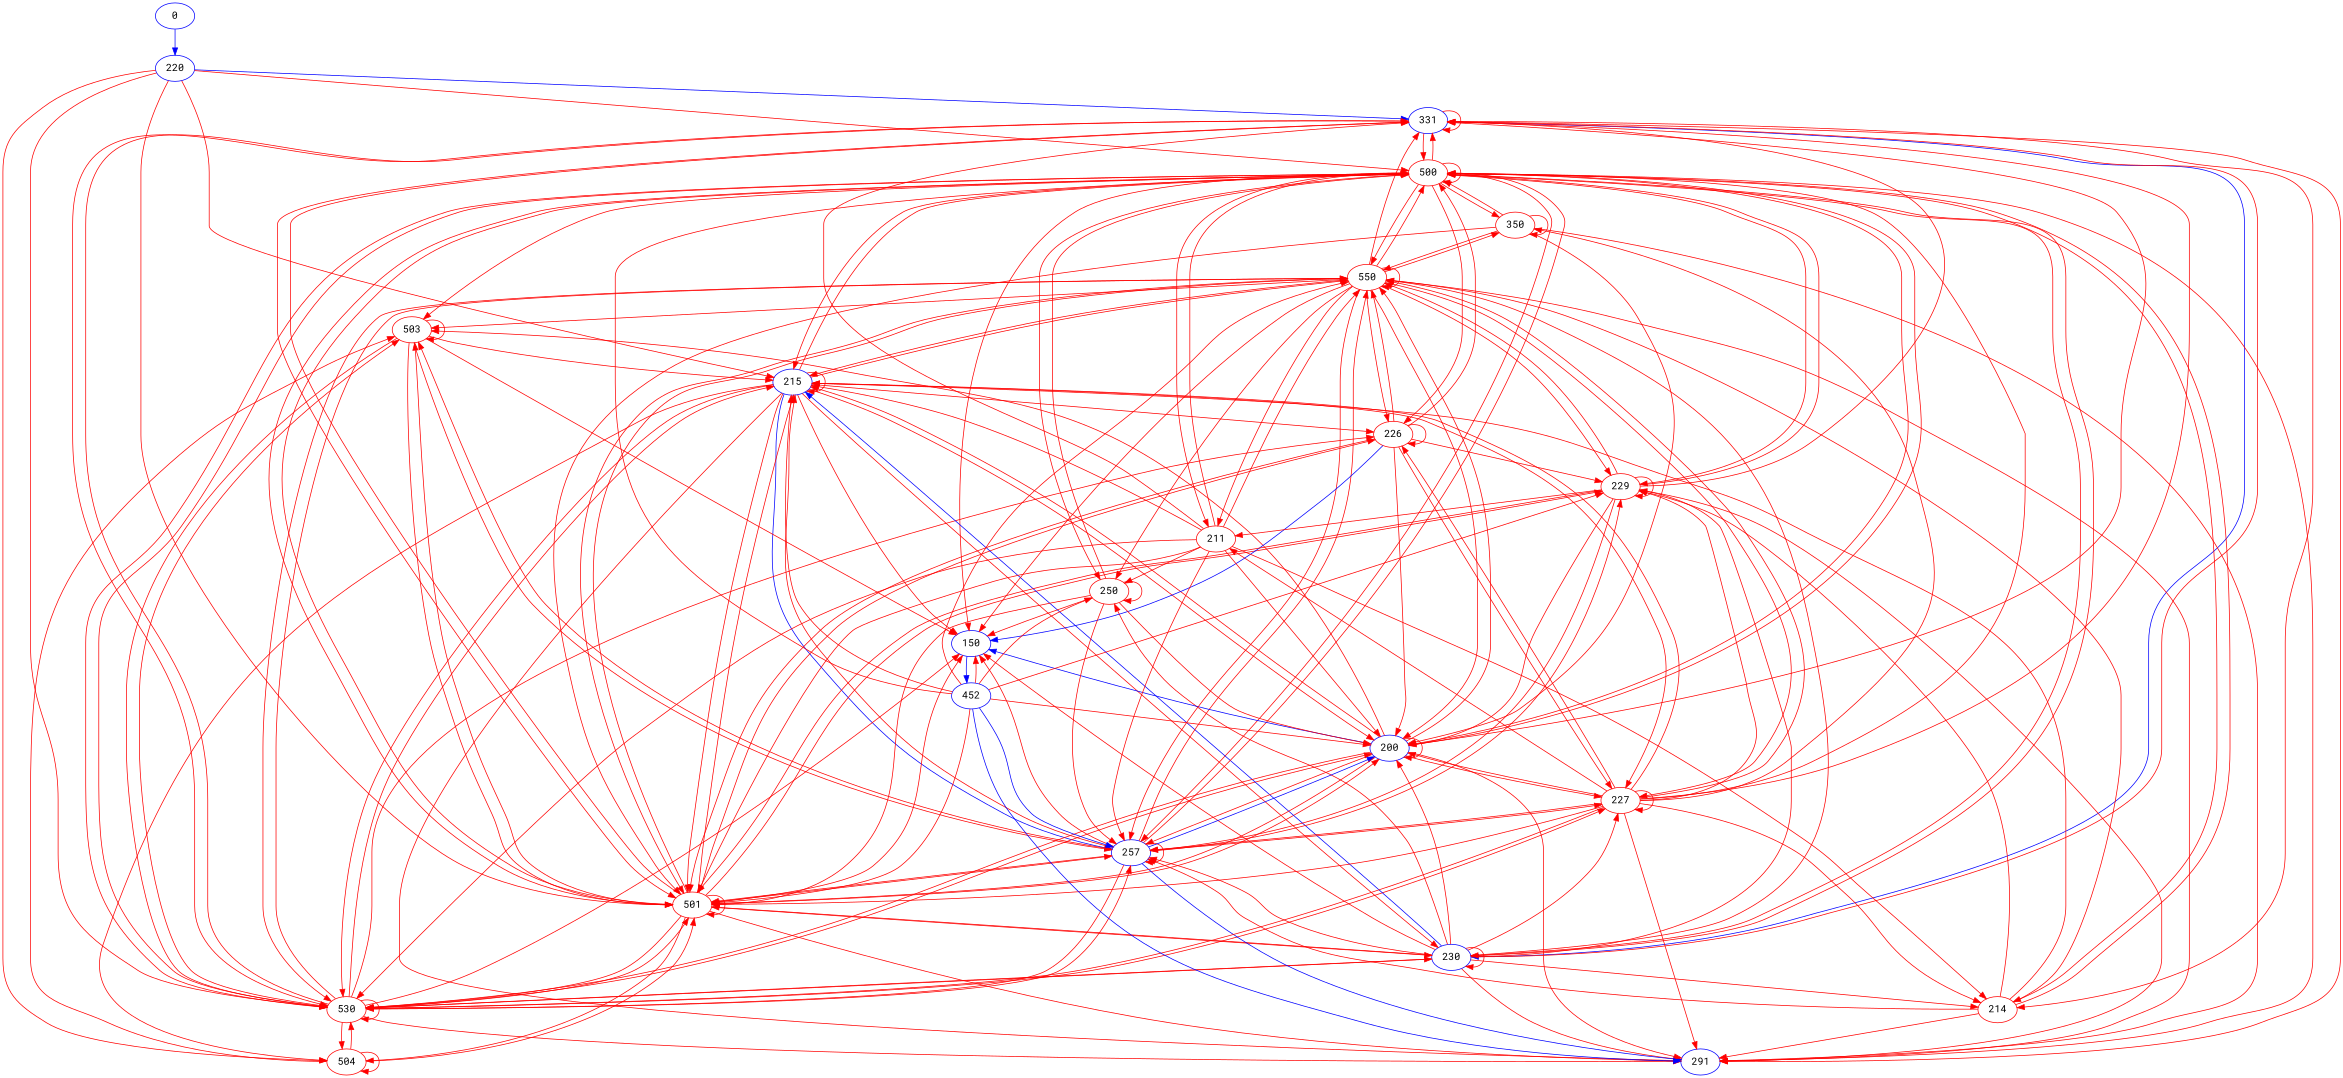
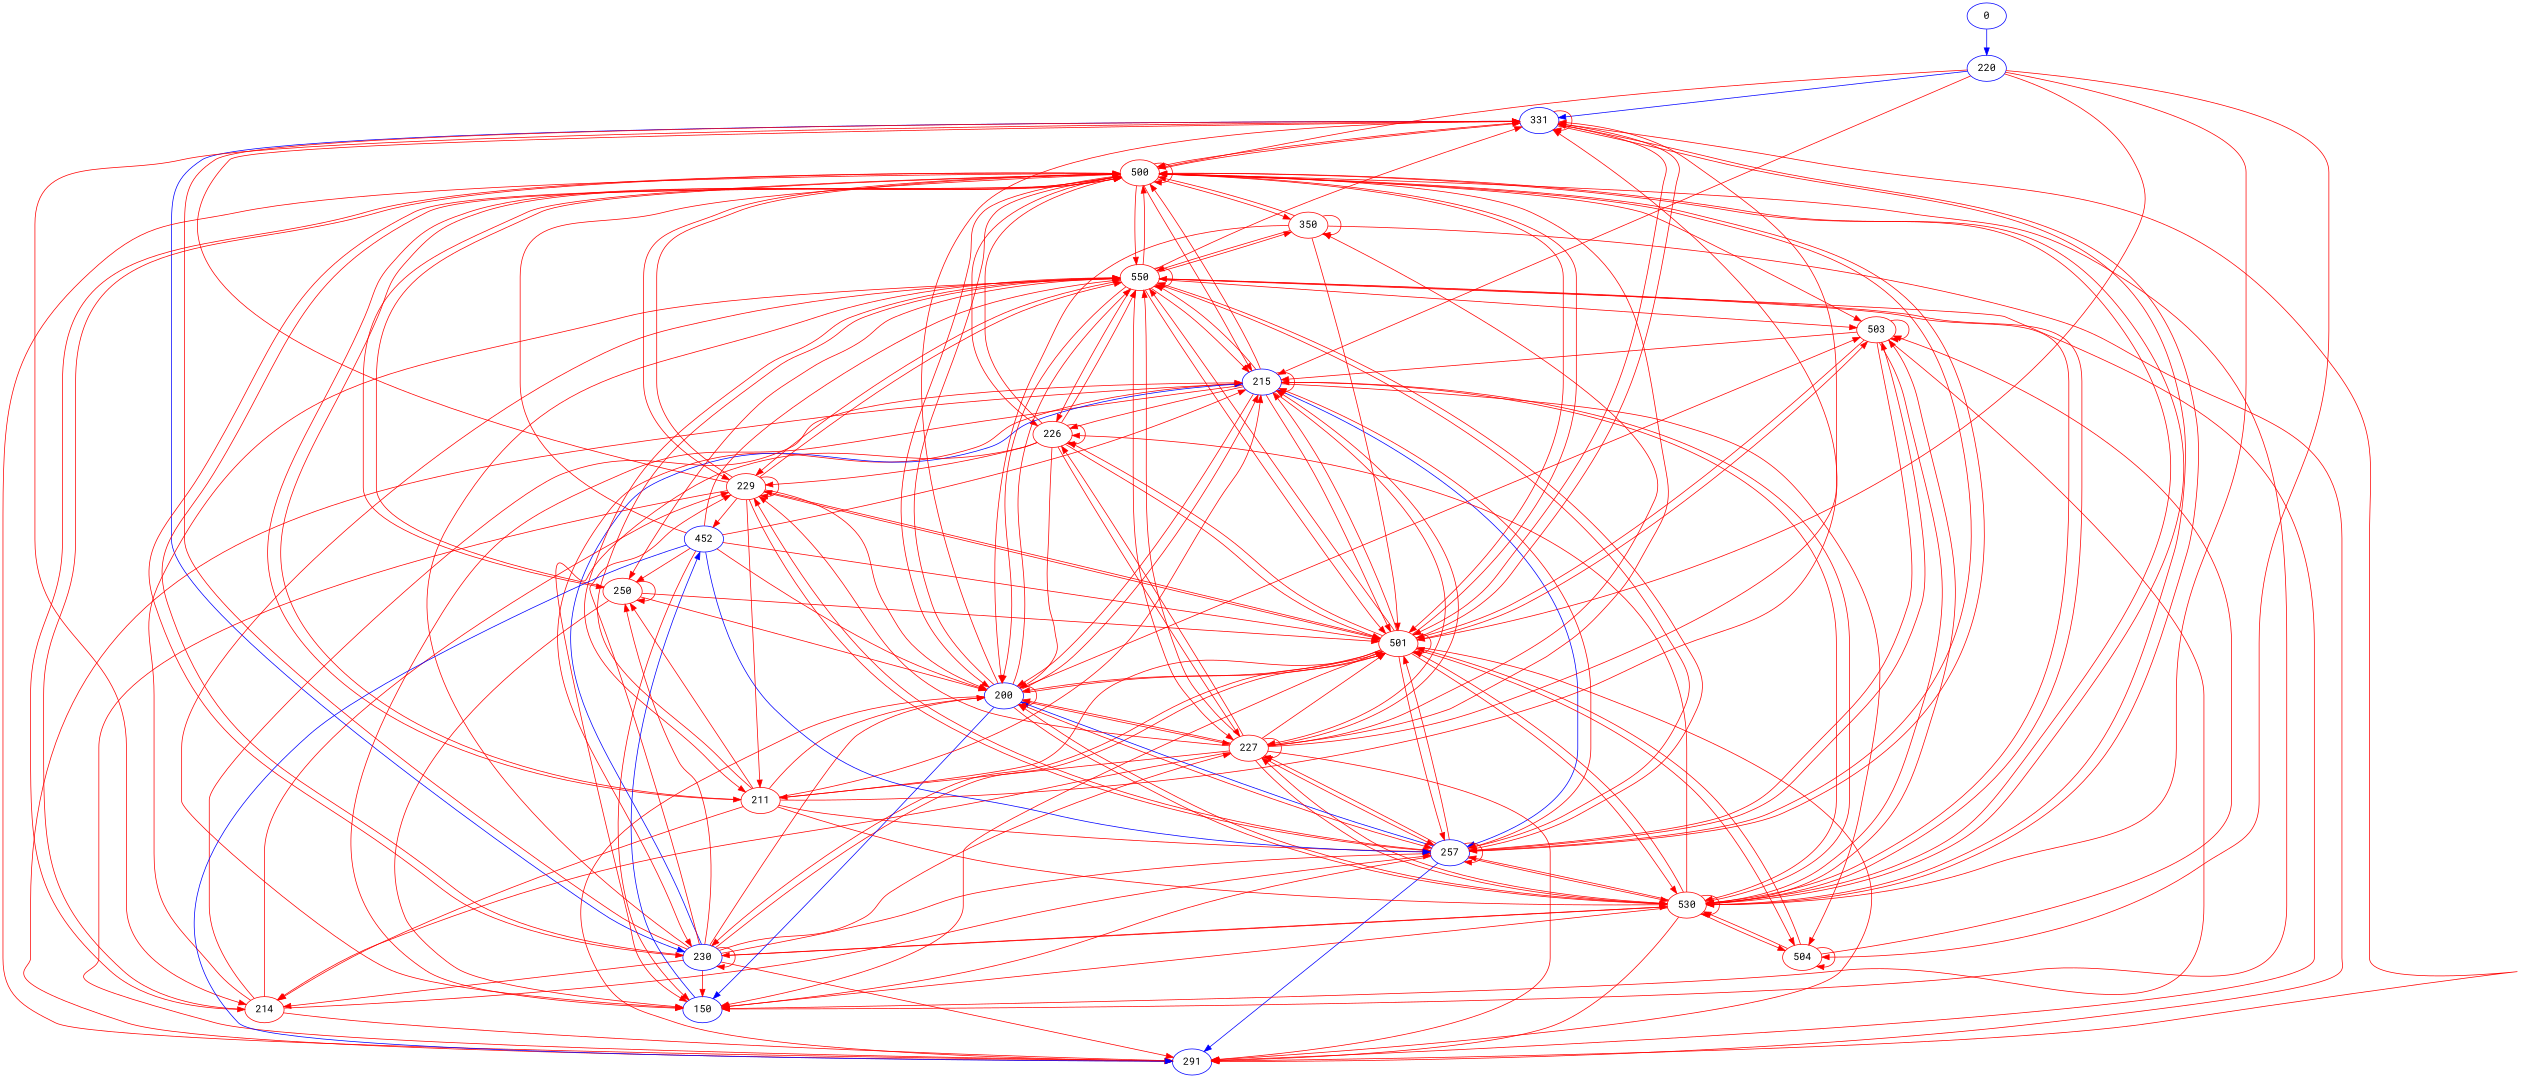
edge "226" -> "150": color blue -> red
edge "452" -> "229": reversed
edge "250" -> "257": removed
